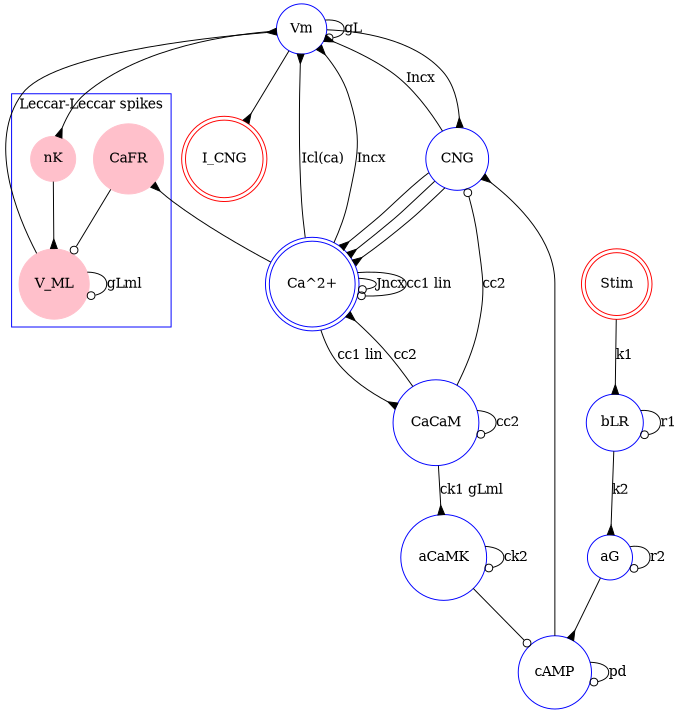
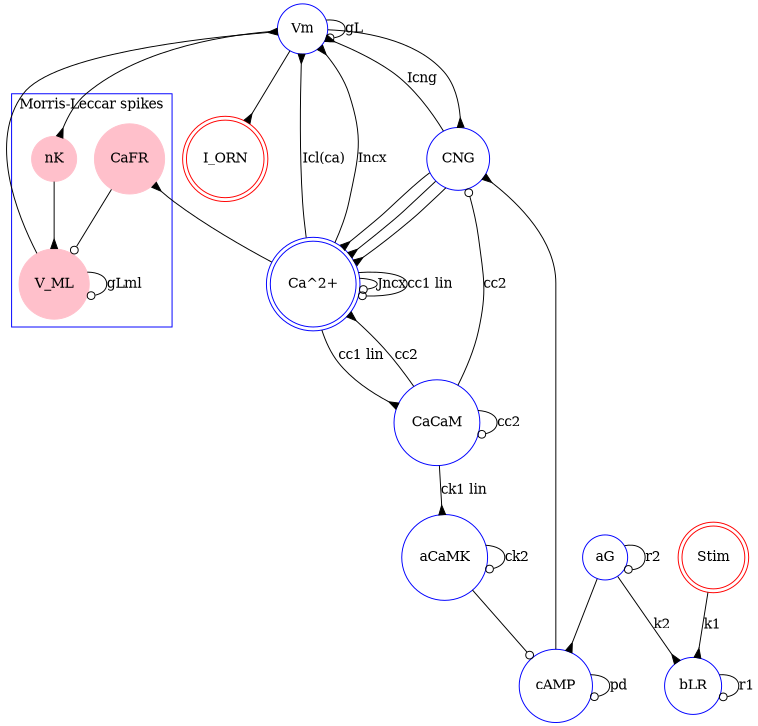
edge "CNG" -> "Vm": label "Incx" -> "Icng"
cluster "Leccar-Leccar spikes": label "Leccar-Leccar spikes" -> "Morris-Leccar spikes"
node "I_CNG": label "I_CNG" -> "I_ORN"
edge "bLR" -> "aG": reversed
edge "CaCaM" -> "aCaMK": label "ck1 gLml" -> "ck1 lin"
